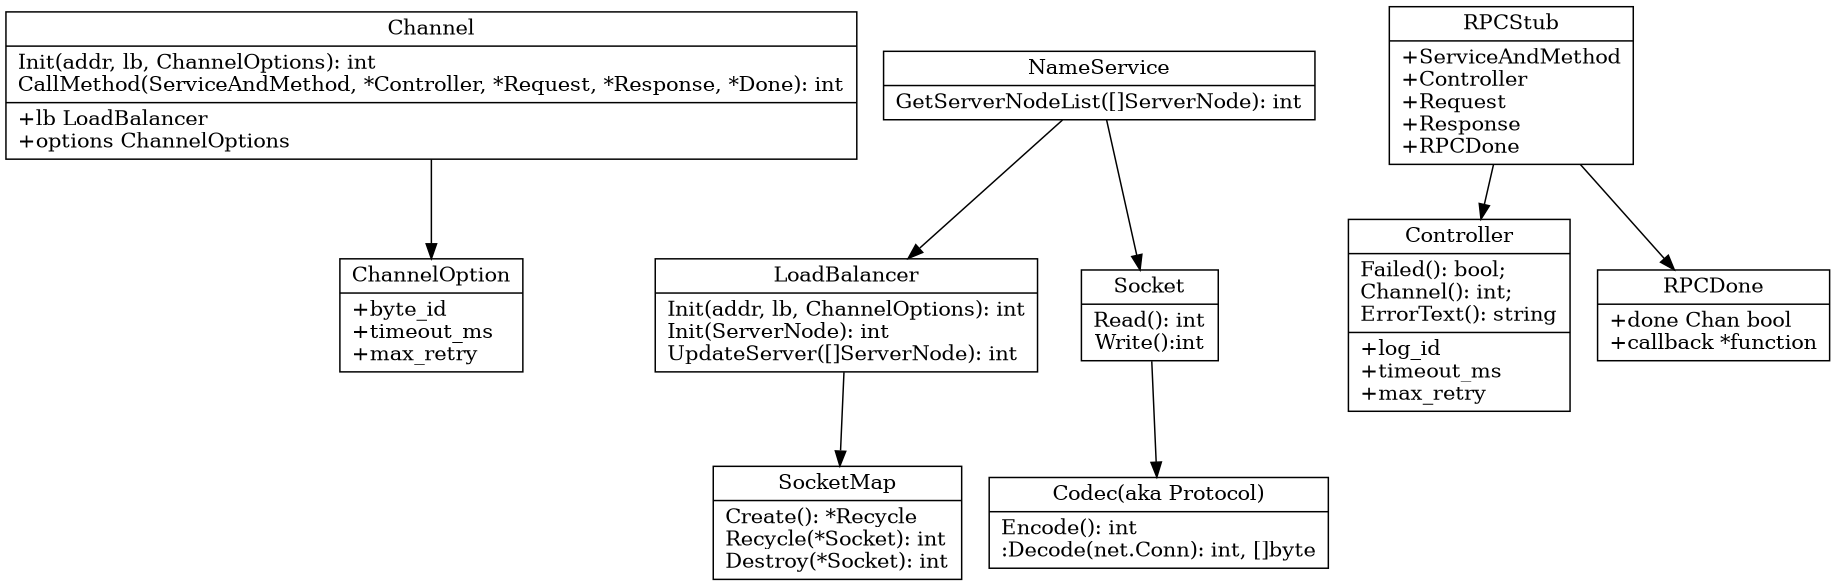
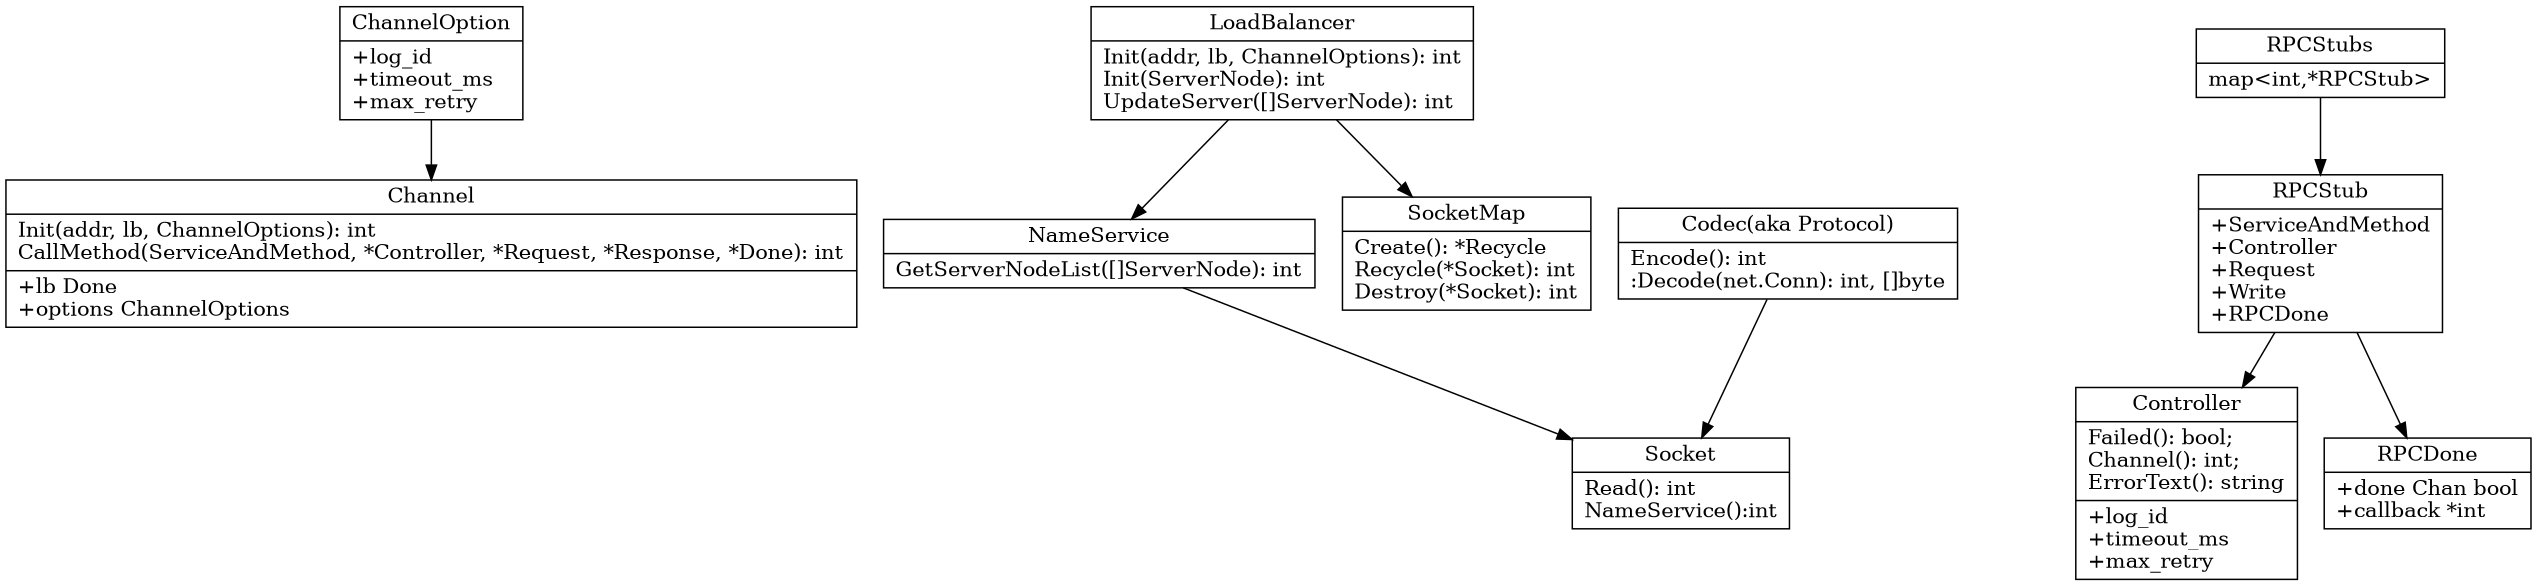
node "RPCStubs": added
node "Channel": text "+lb LoadBalancer" -> "+lb Done"
node "RPCStub": text "+Response" -> "+Write"
edge "NameService" -> "LoadBalancer": reversed
edge "Channel" -> "ChannelOption": reversed
node "ChannelOption": text "+byte_id" -> "+log_id"
node "Socket": text "Write():int" -> "NameService():int"
node "RPCDone": text "+callback *function" -> "+callback *int"
edge "Socket" -> "Codec(aka Protocol)": reversed
